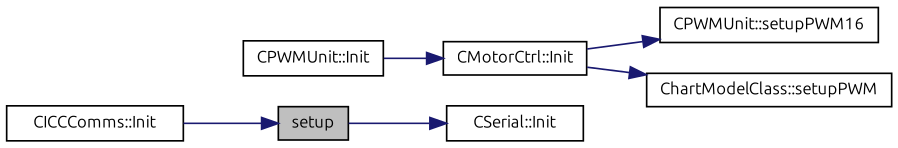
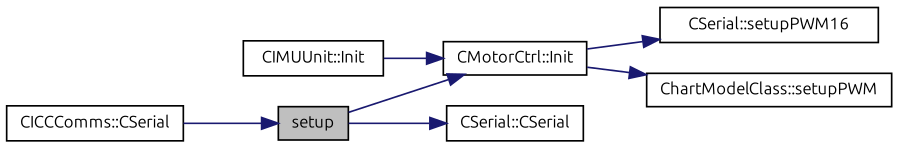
node "CPWMUnit::setupPWM16": label "CPWMUnit::setupPWM16" -> "CSerial::setupPWM16"
node "CPWMUnit::Init": label "CPWMUnit::Init" -> "CIMUUnit::Init"
edge "setup" -> "CMotorCtrl::Init": added
node "CICCComms::Init": label "CICCComms::Init" -> "CICCComms::CSerial"
node "CSerial::Init": label "CSerial::Init" -> "CSerial::CSerial"
